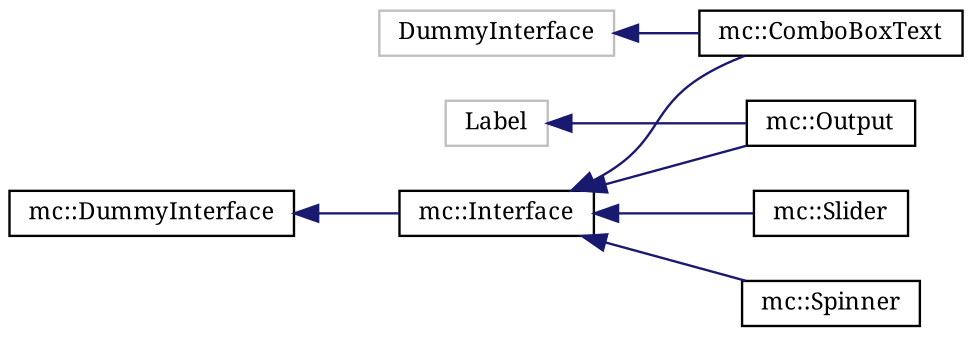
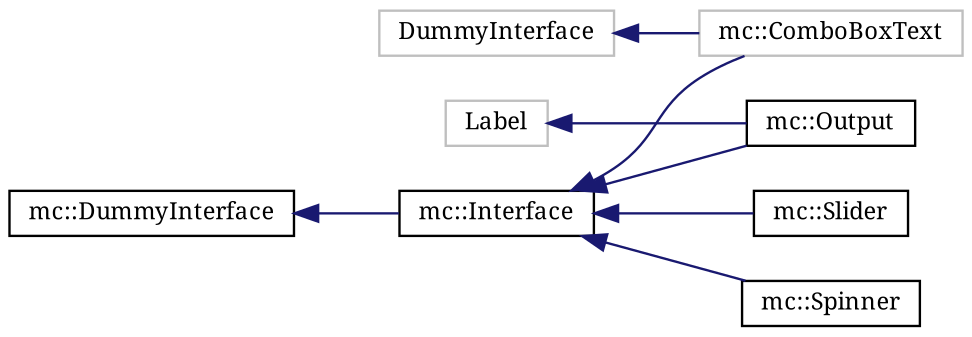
node "mc::ComboBoxText": color black -> grey75
